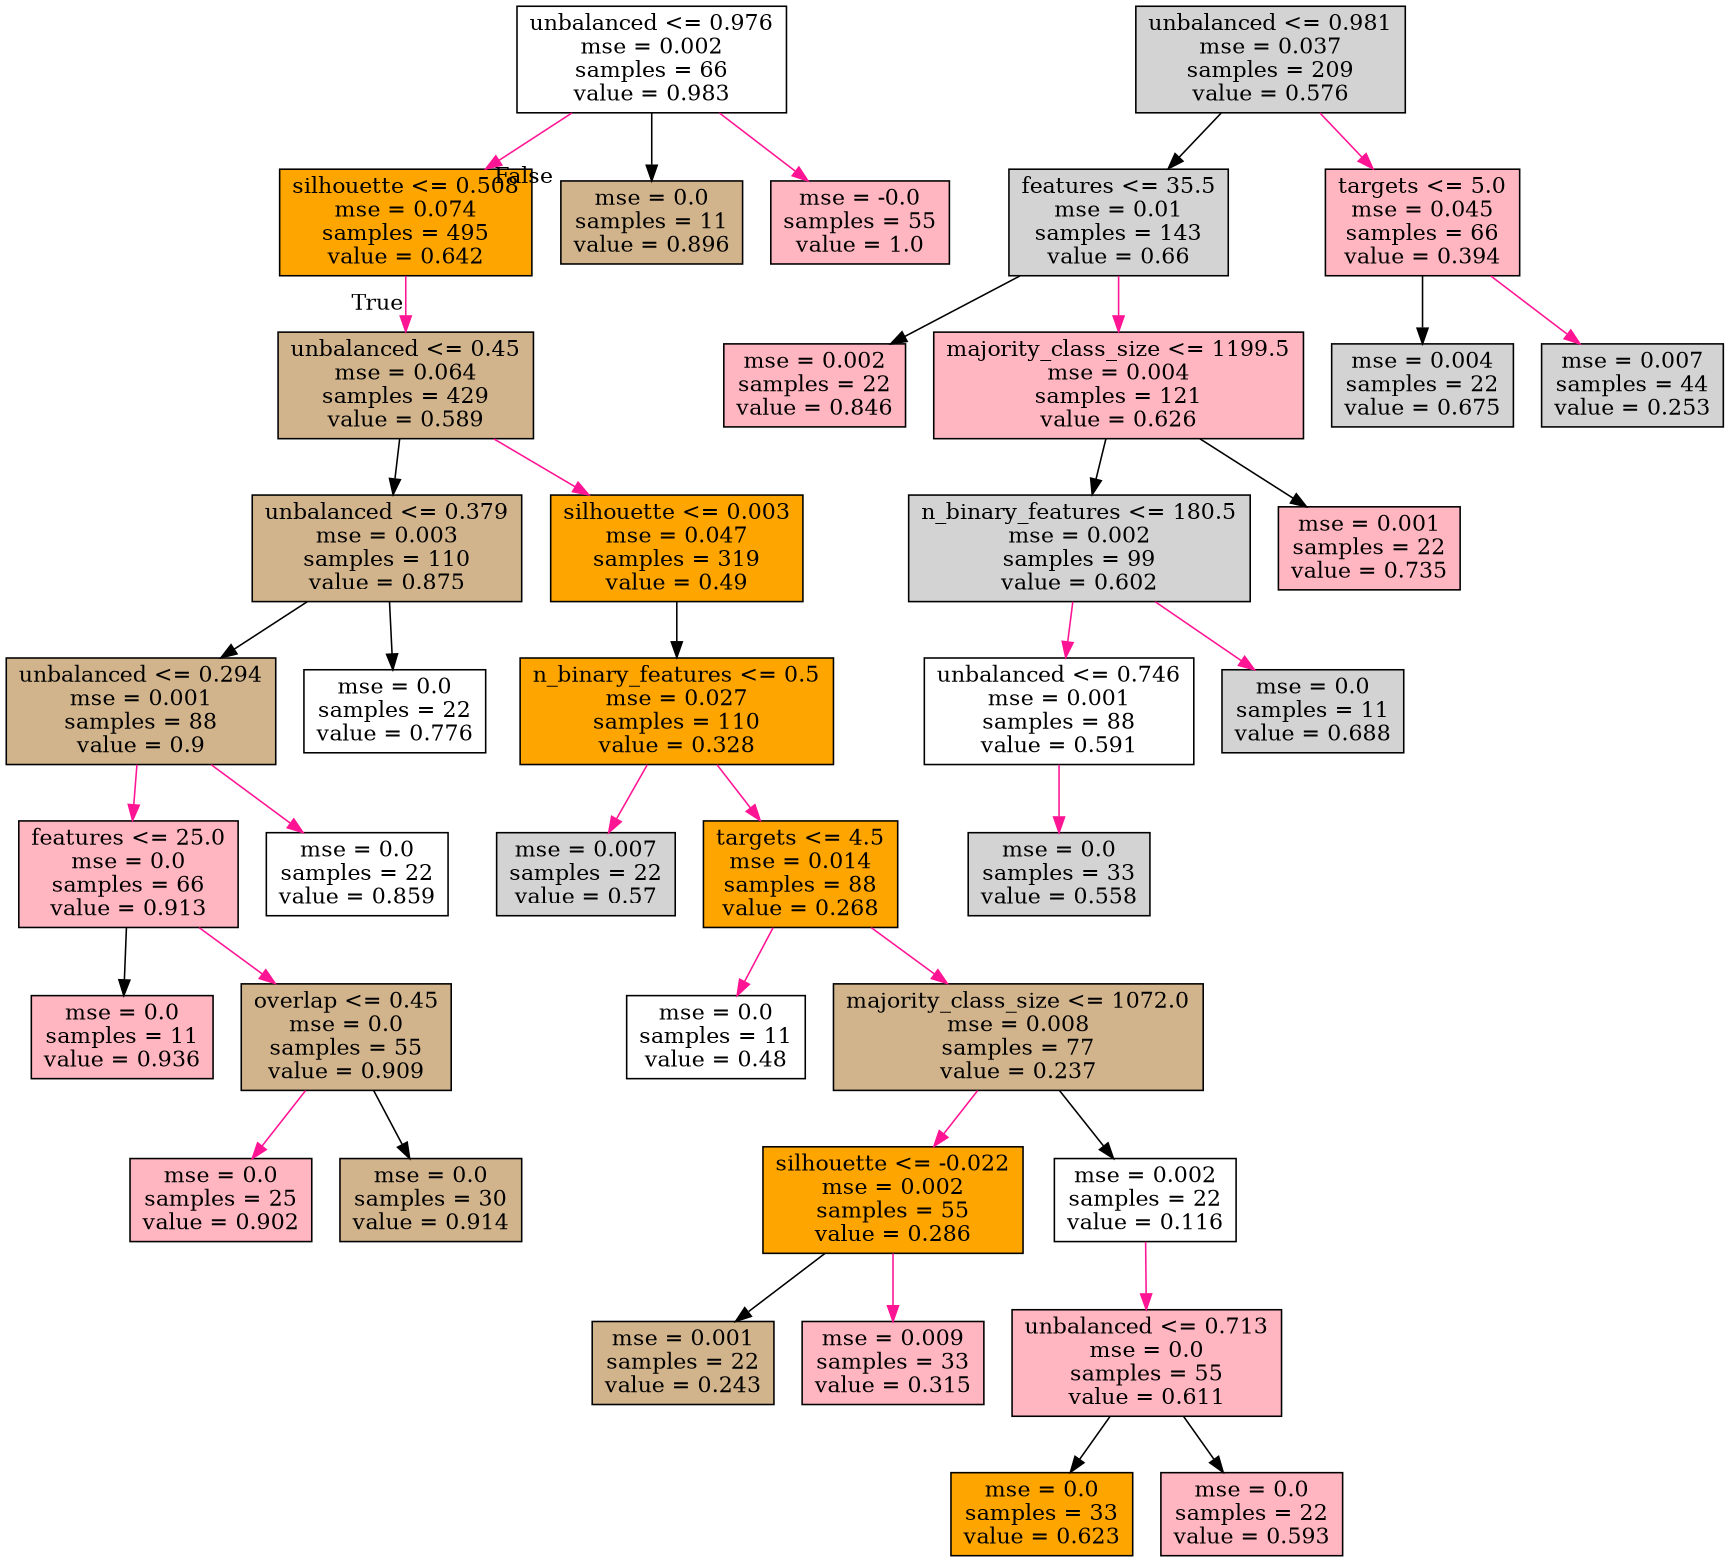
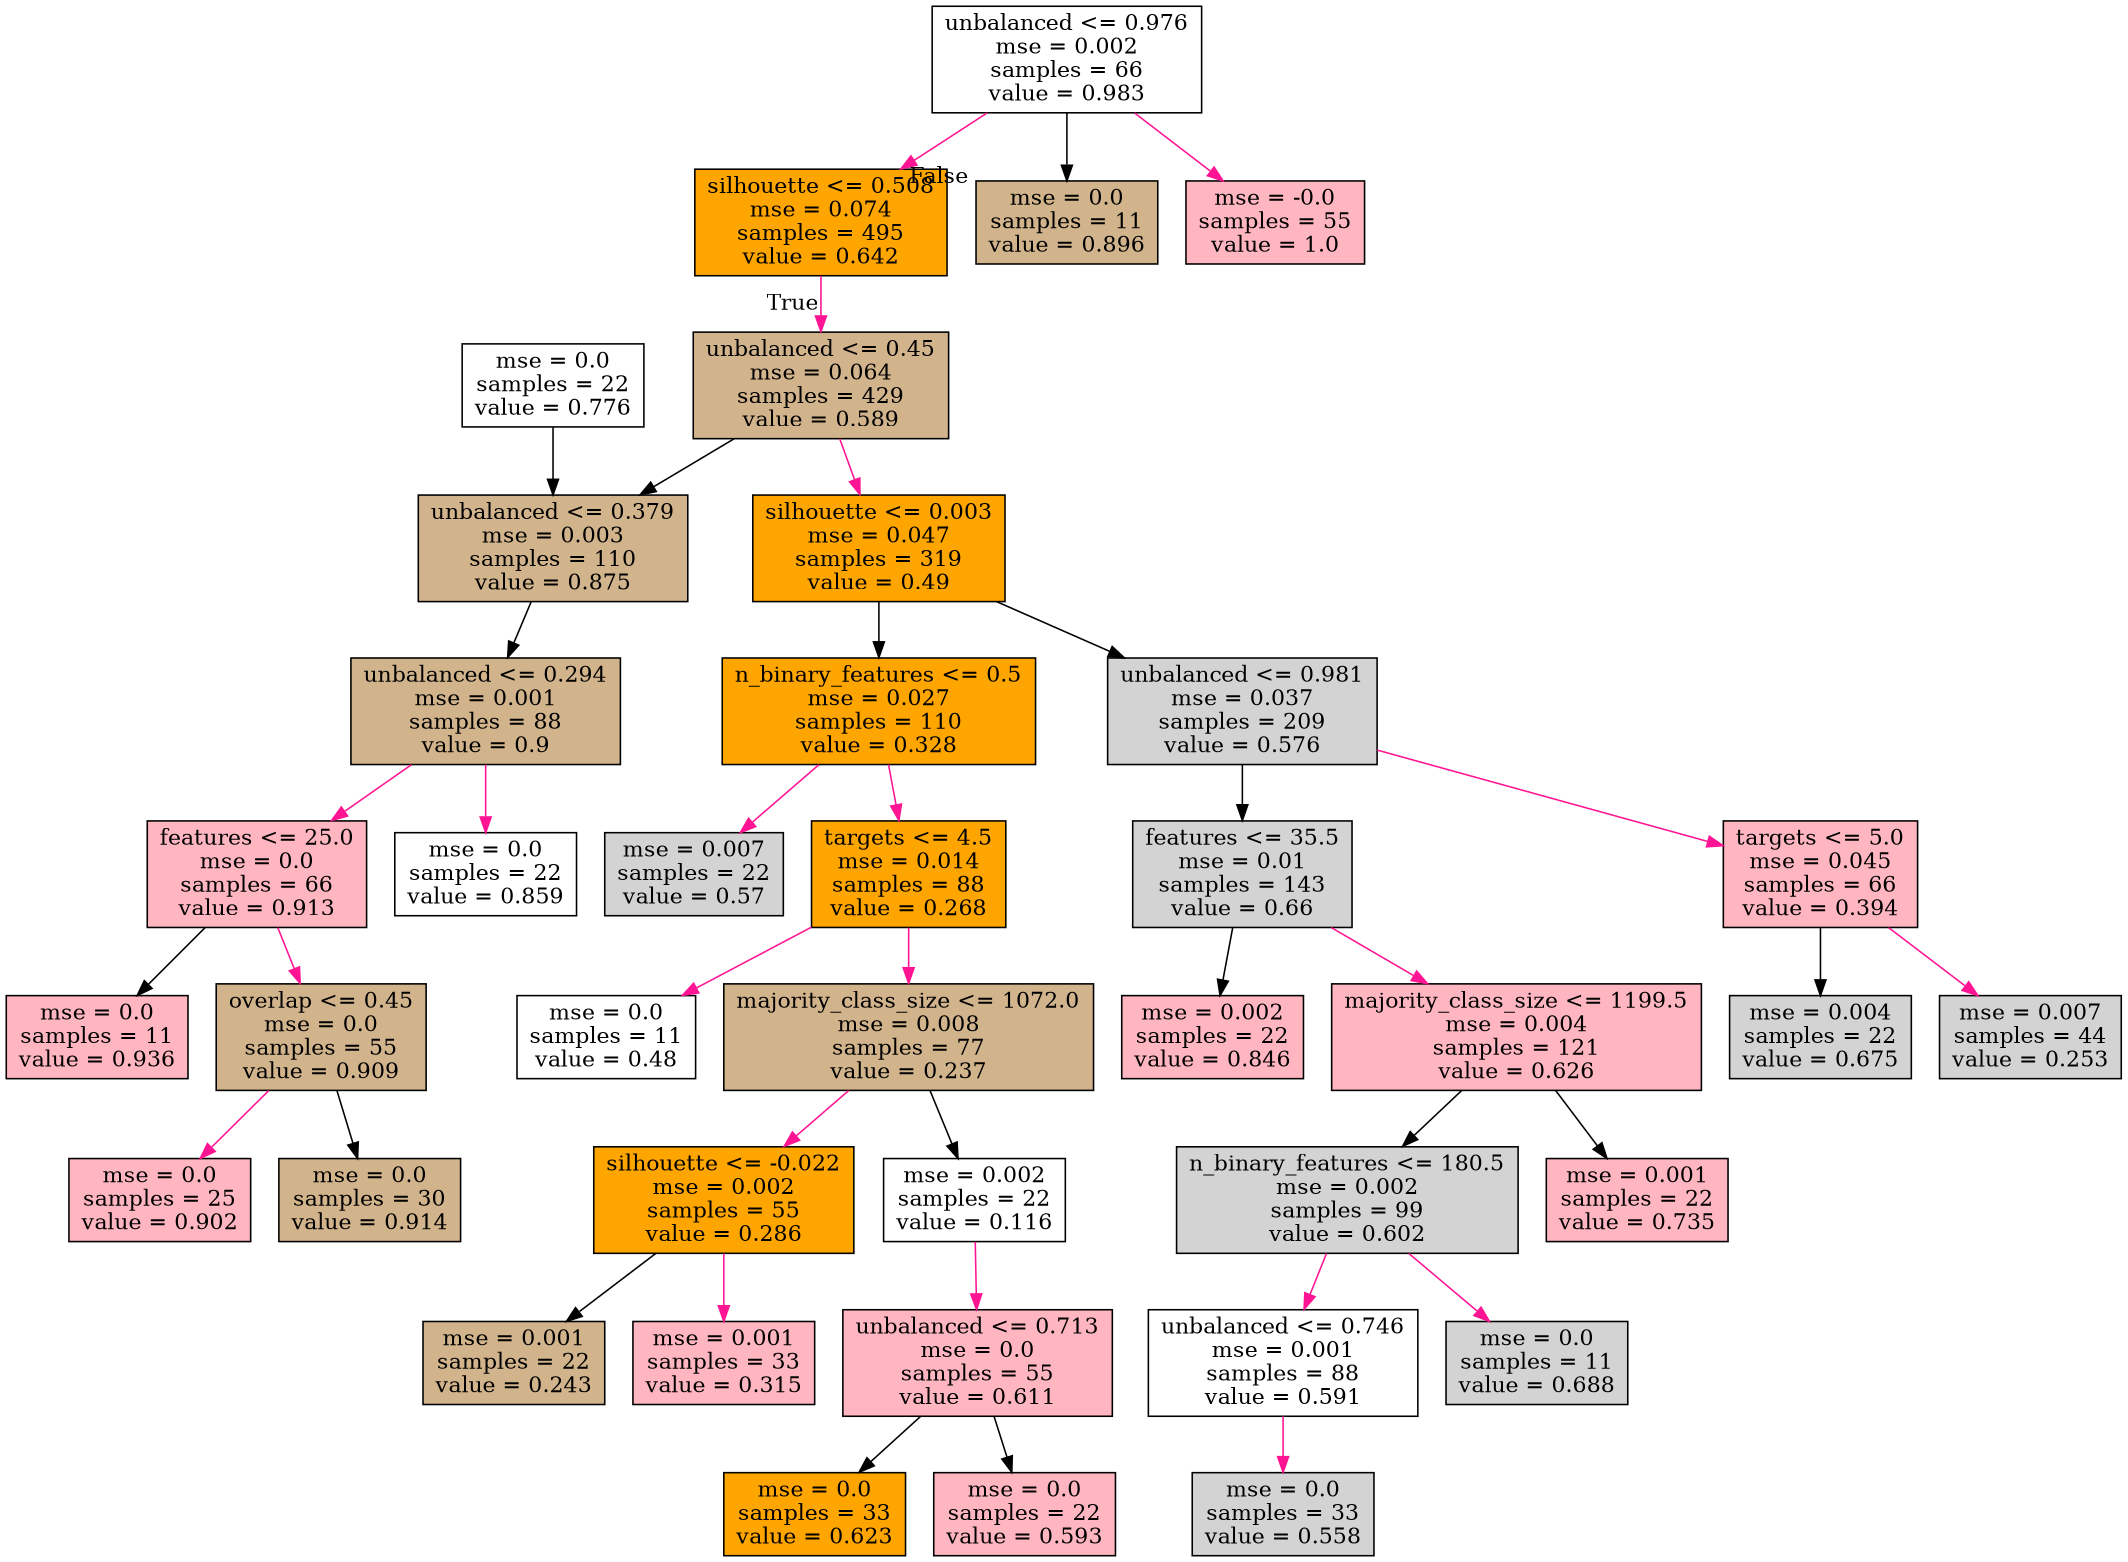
edge "silhouette <= 0.003 mse = 0.047 samples = 319 value = 0.49" -> "unbalanced <= 0.981 mse = 0.037 samples = 209 value = 0.576": added
edge "unbalanced <= 0.379 mse = 0.003 samples = 110 value = 0.875" -> "mse = 0.0 samples = 22 value = 0.776": reversed
node "mse = 0.009 samples = 33 value = 0.315": label "mse = 0.009 samples = 33 value = 0.315" -> "mse = 0.001 samples = 33 value = 0.315"
